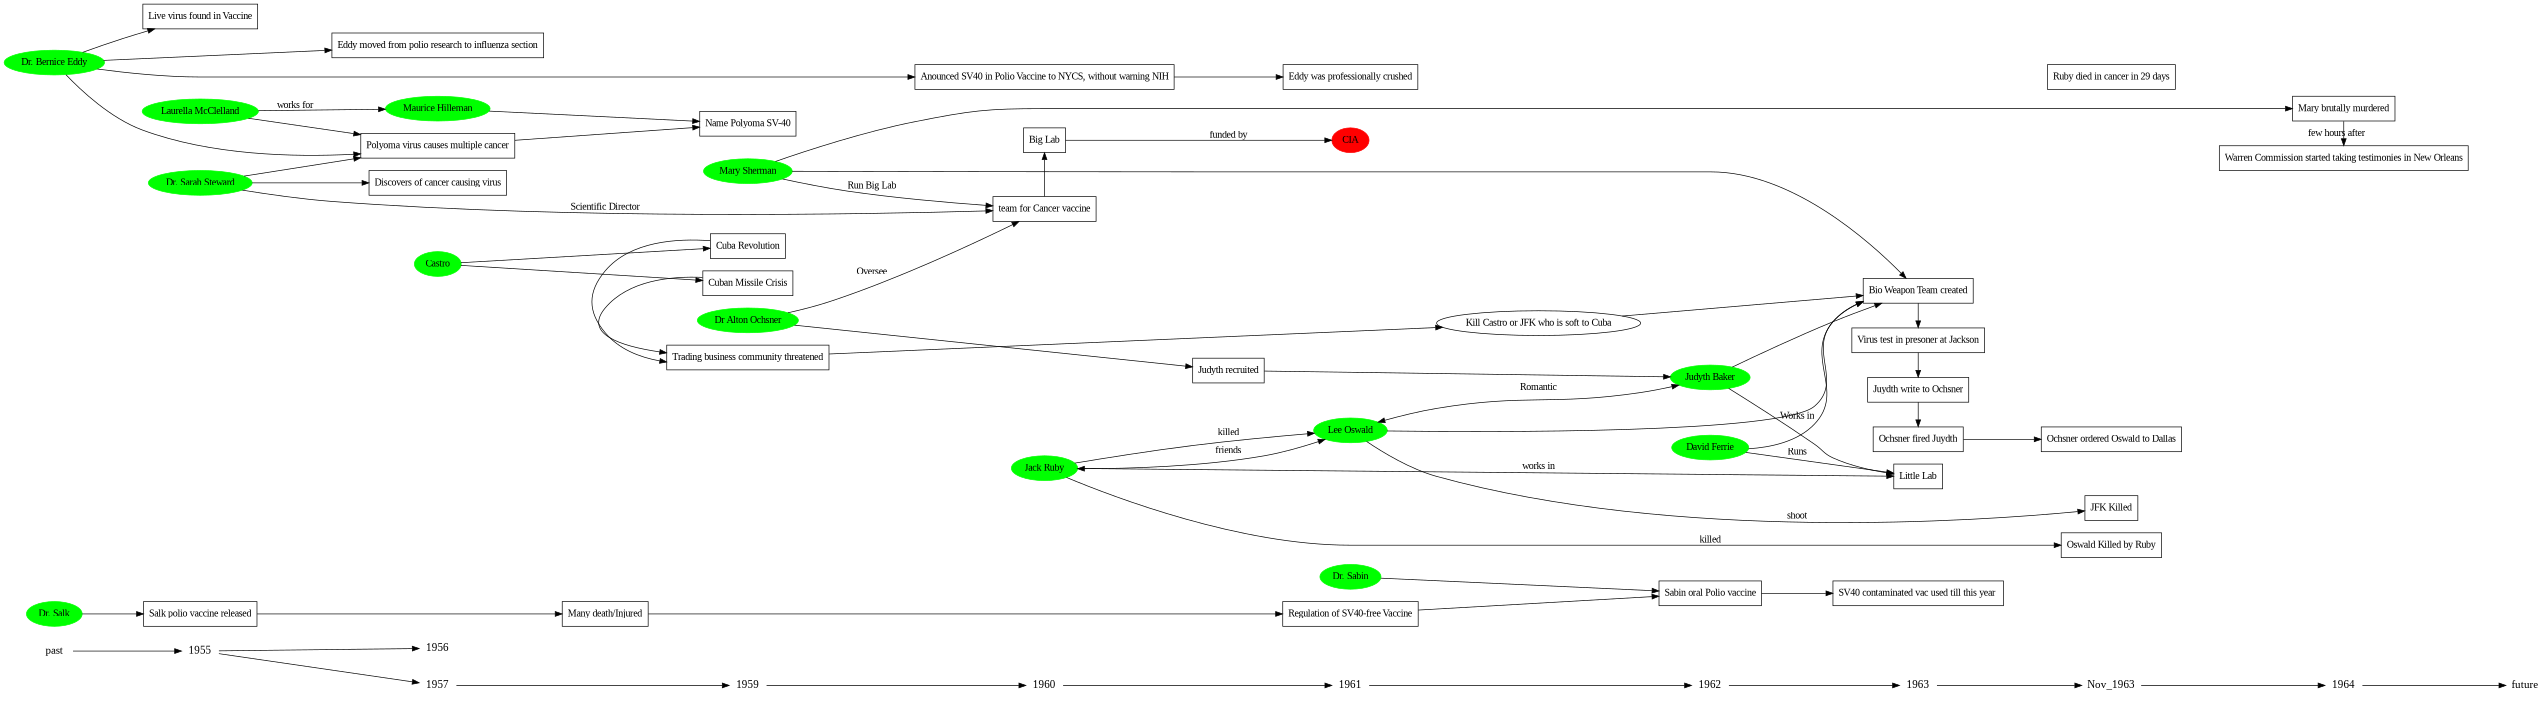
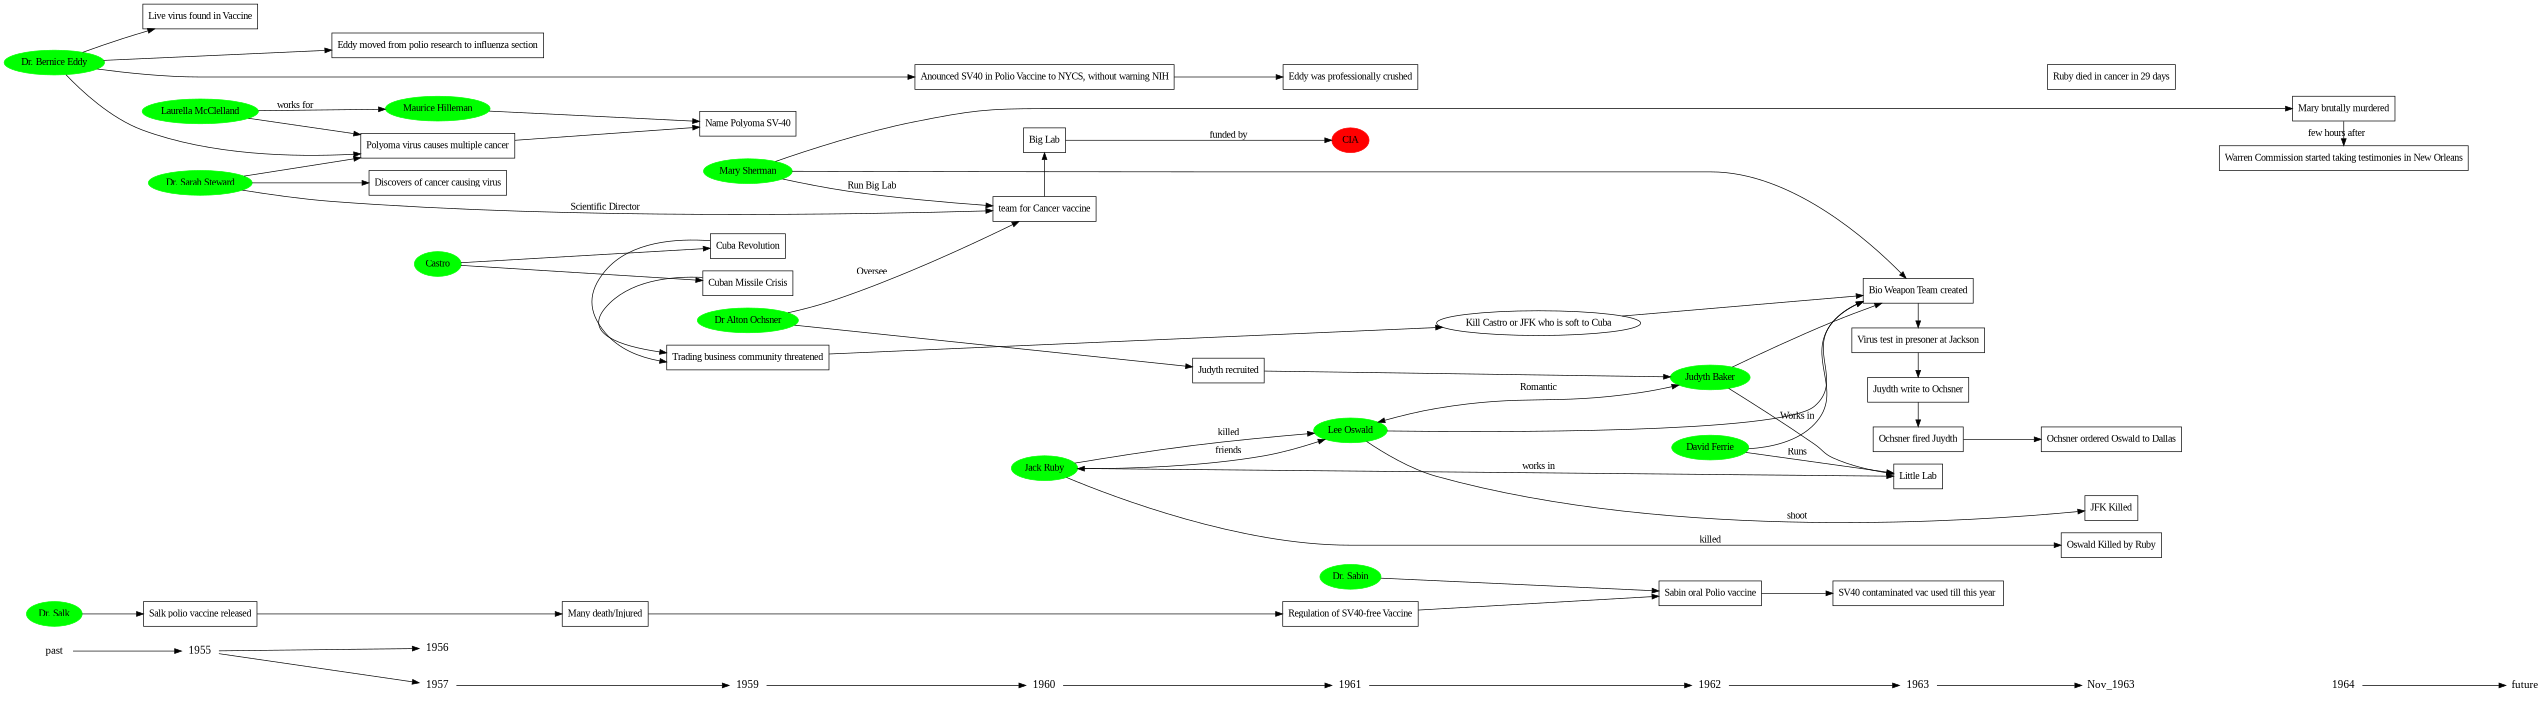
edge "Nov_1963" -> "1964": removed
